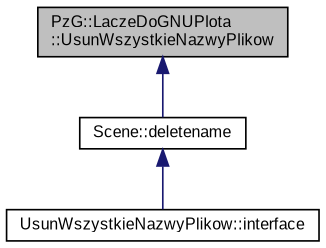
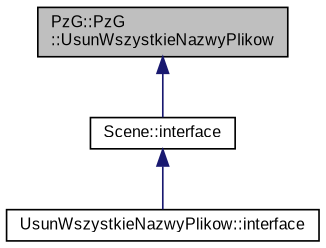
node "PzG::LaczeDoGNUPlota ::UsunWszystkieNazwyPlikow": label "PzG::LaczeDoGNUPlota ::UsunWszystkieNazwyPlikow" -> "PzG::PzG ::UsunWszystkieNazwyPlikow"
node "Scene::deletename": label "Scene::deletename" -> "Scene::interface"
